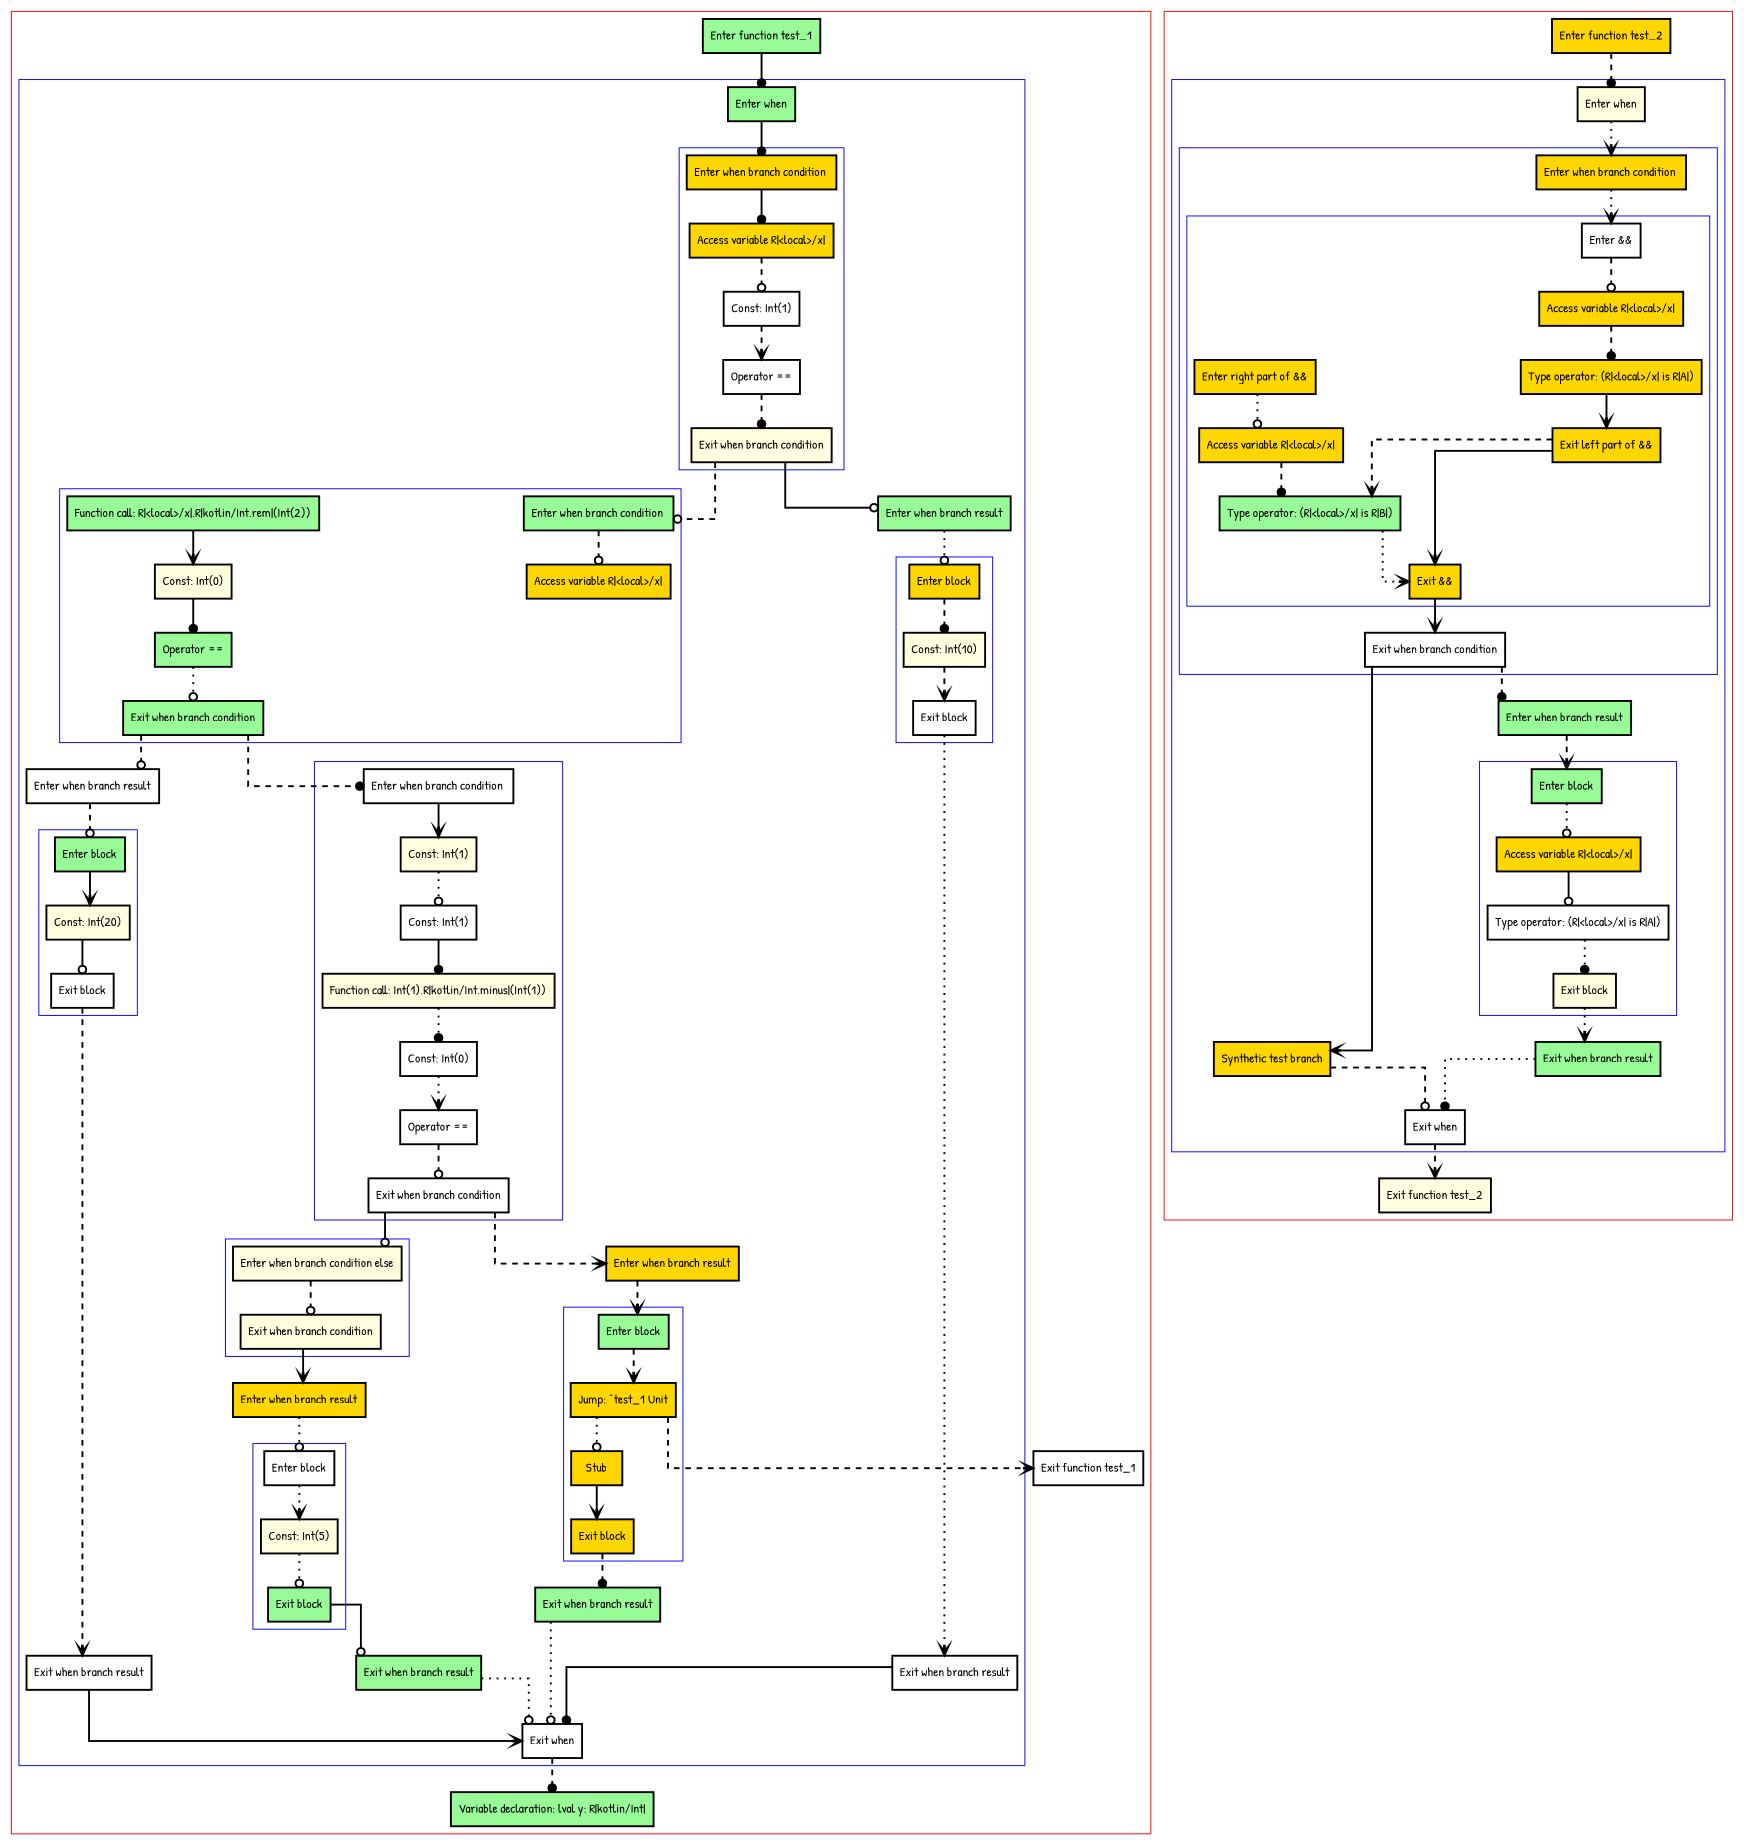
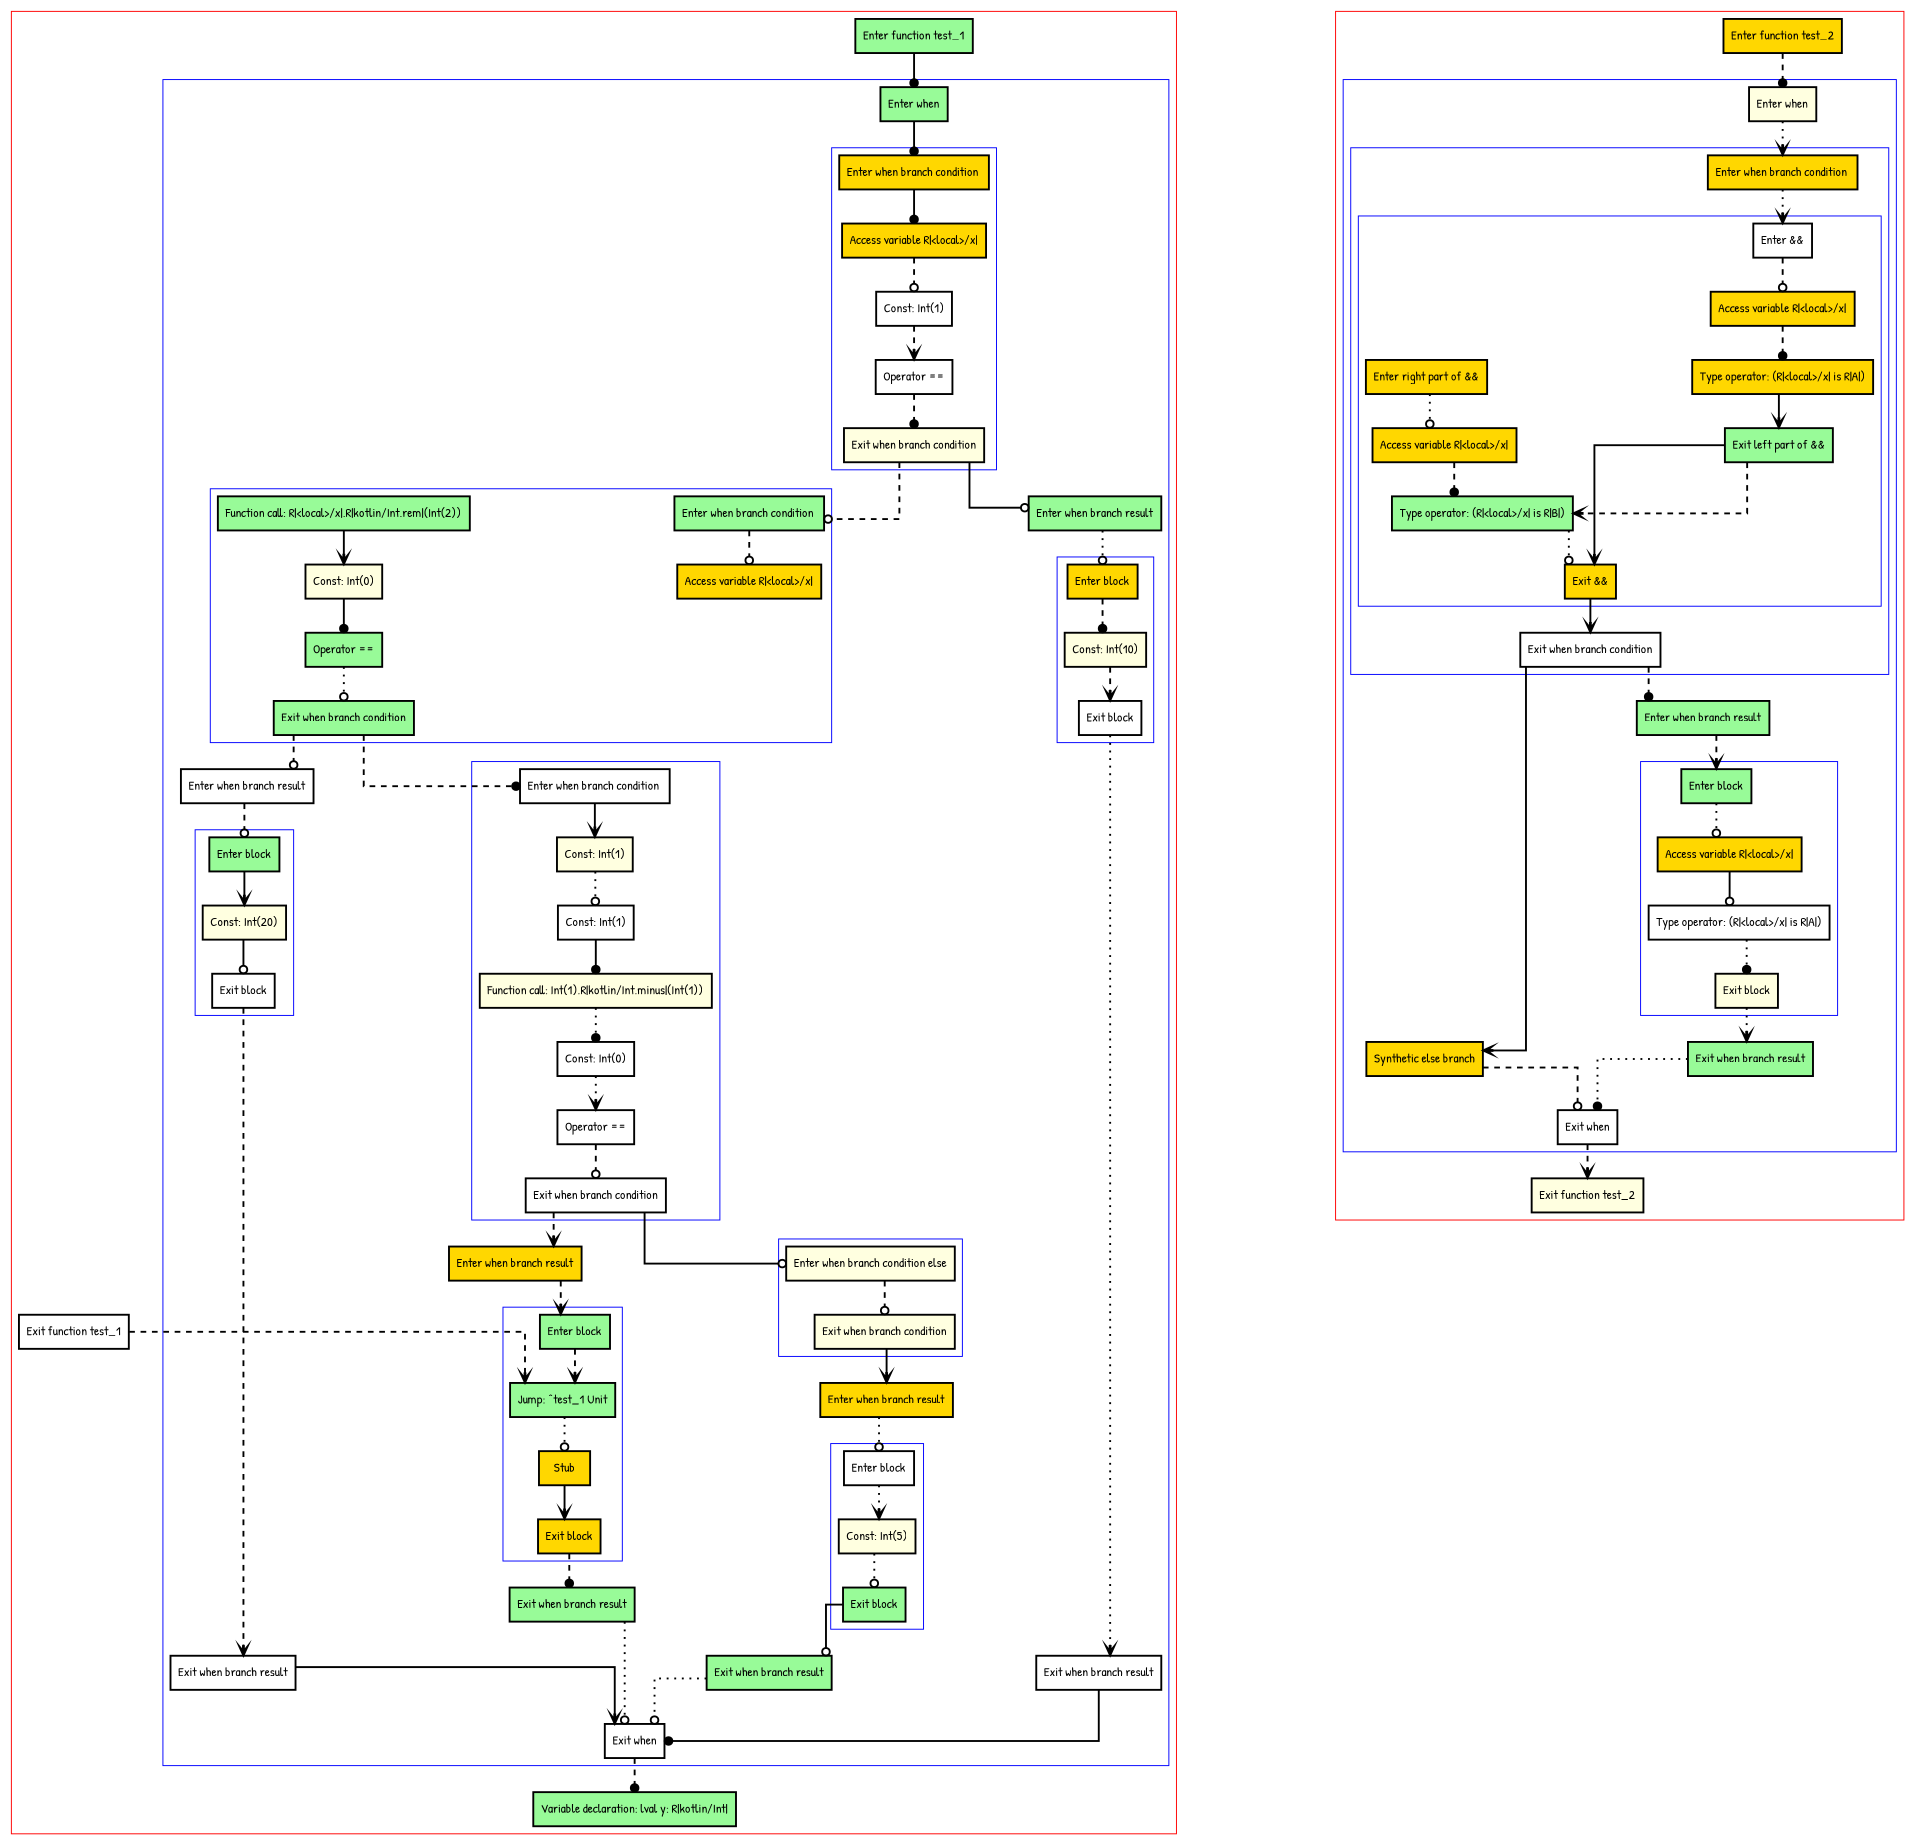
node "Exit left part of &&": fillcolor gold -> palegreen
edge "Type operator: (R|<local>/x| is R|B|)" -> "Exit &&": arrowhead vee -> odot
node "Synthetic test branch": label "Synthetic test branch" -> "Synthetic else branch"
node "Jump: ^test_1 Unit": fillcolor gold -> palegreen
edge "Jump: ^test_1 Unit" -> "Exit function test_1": reversed
